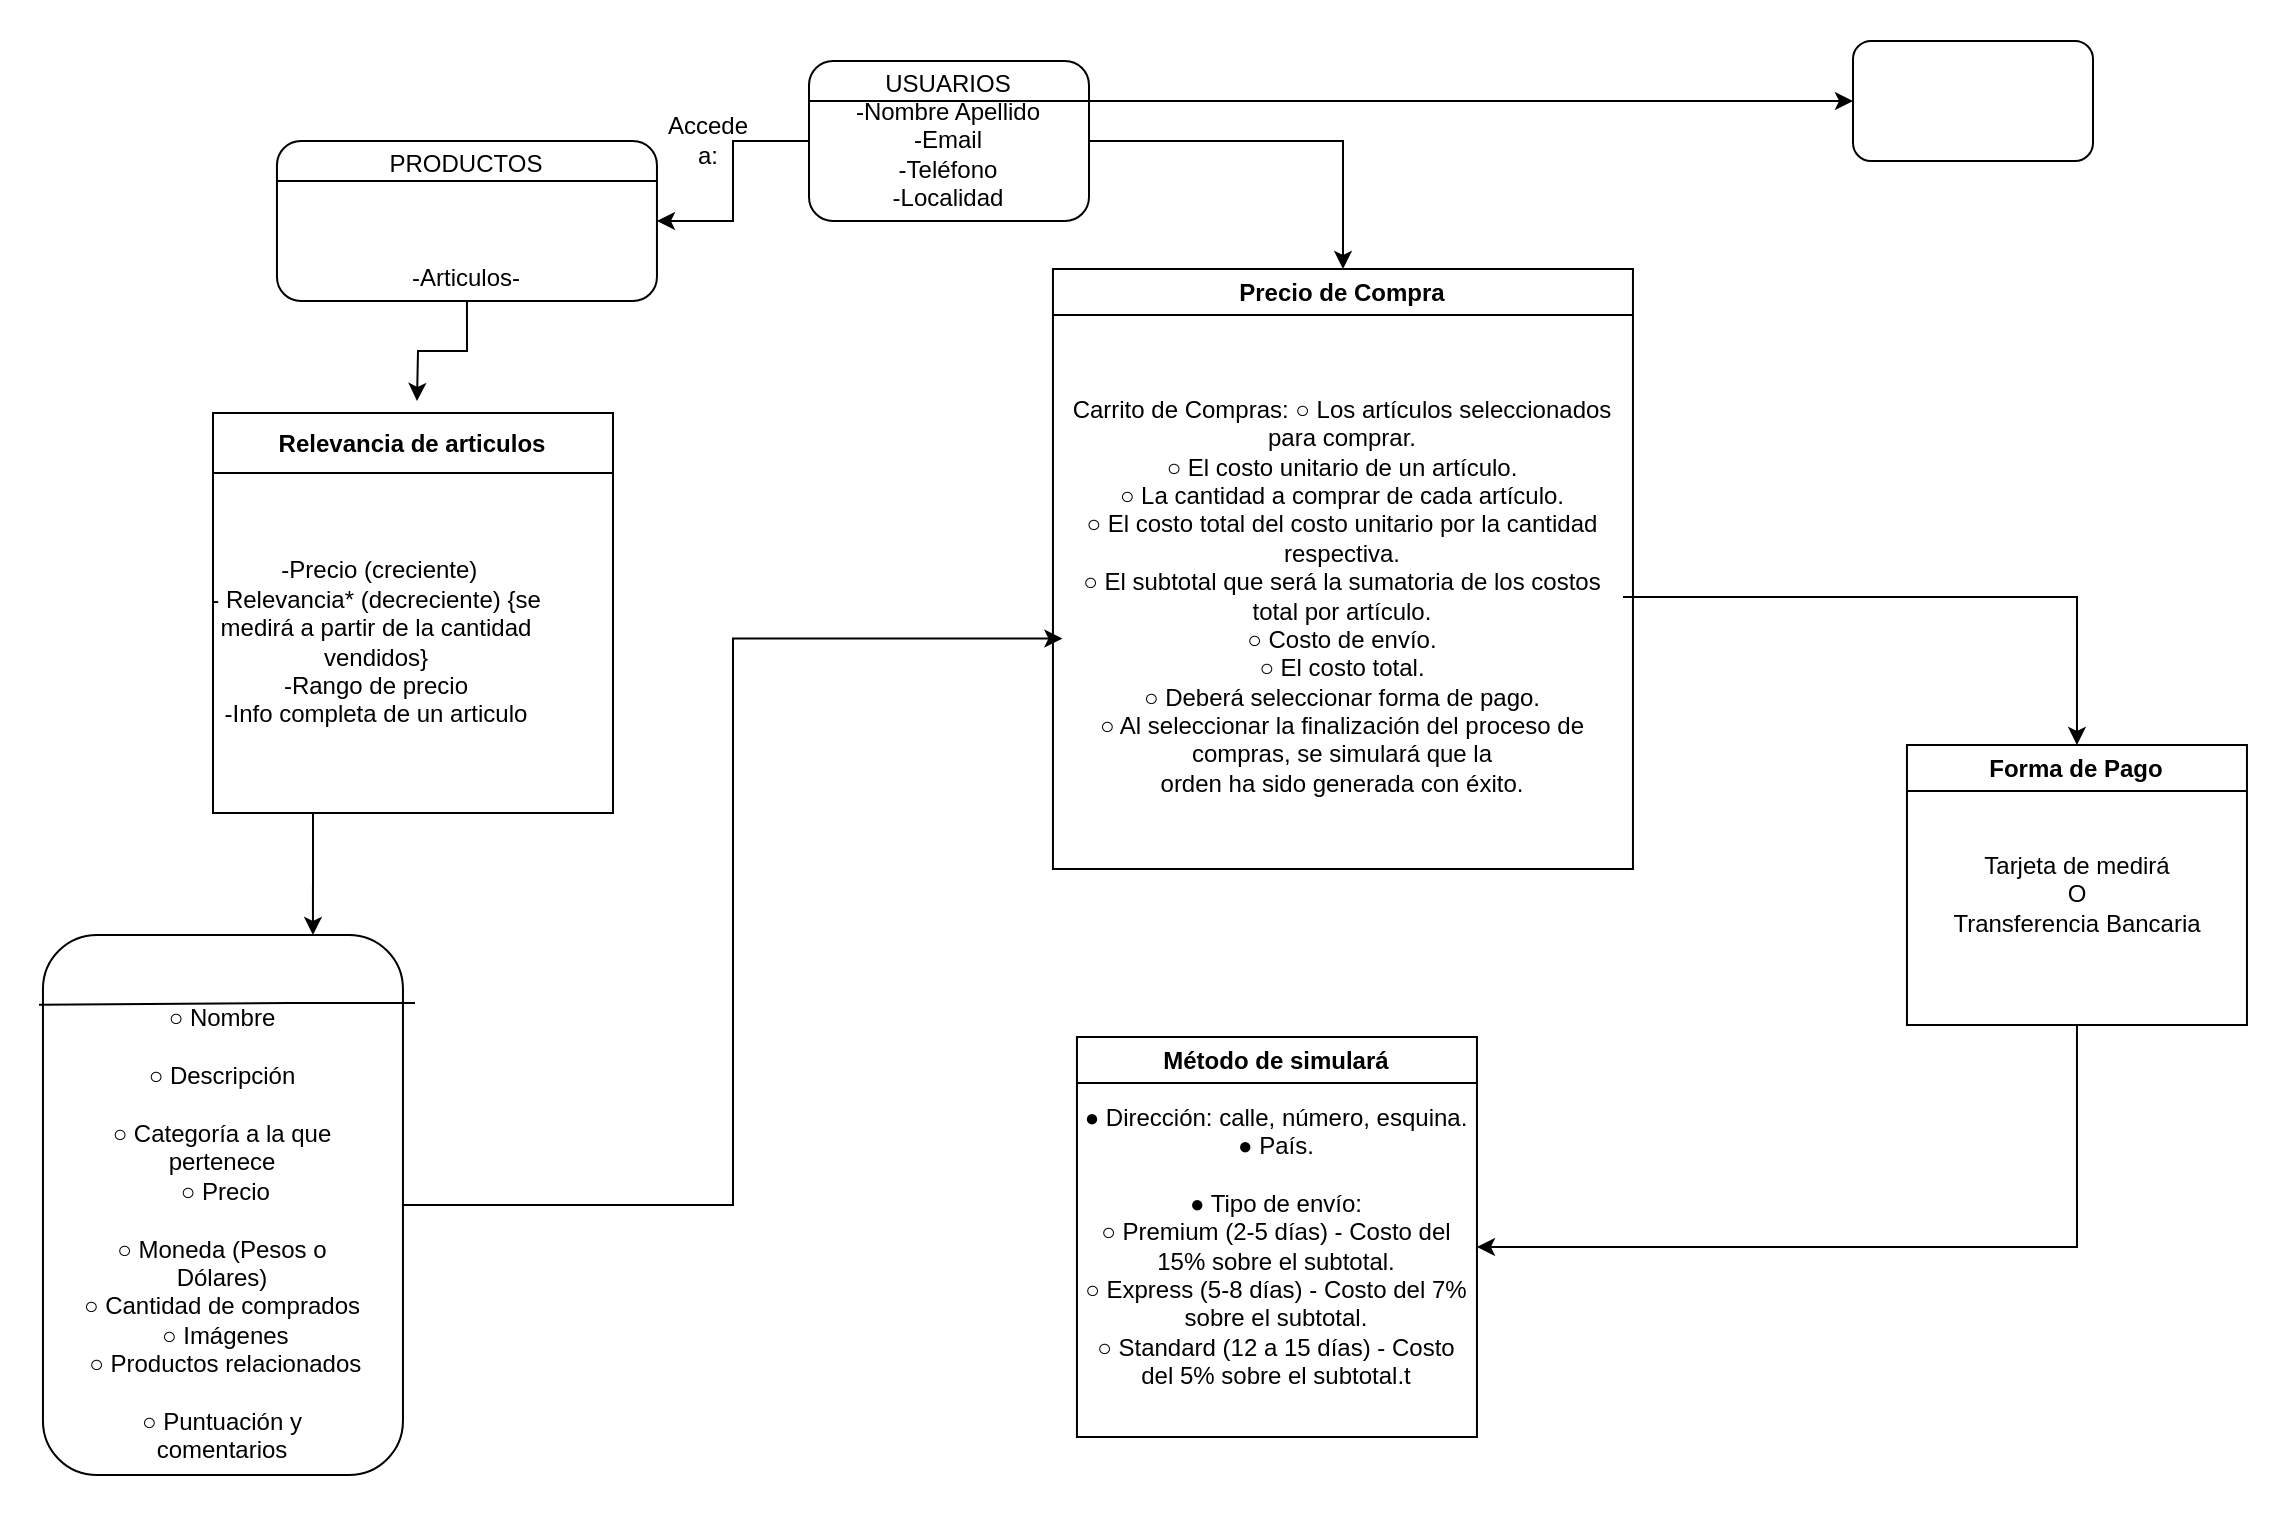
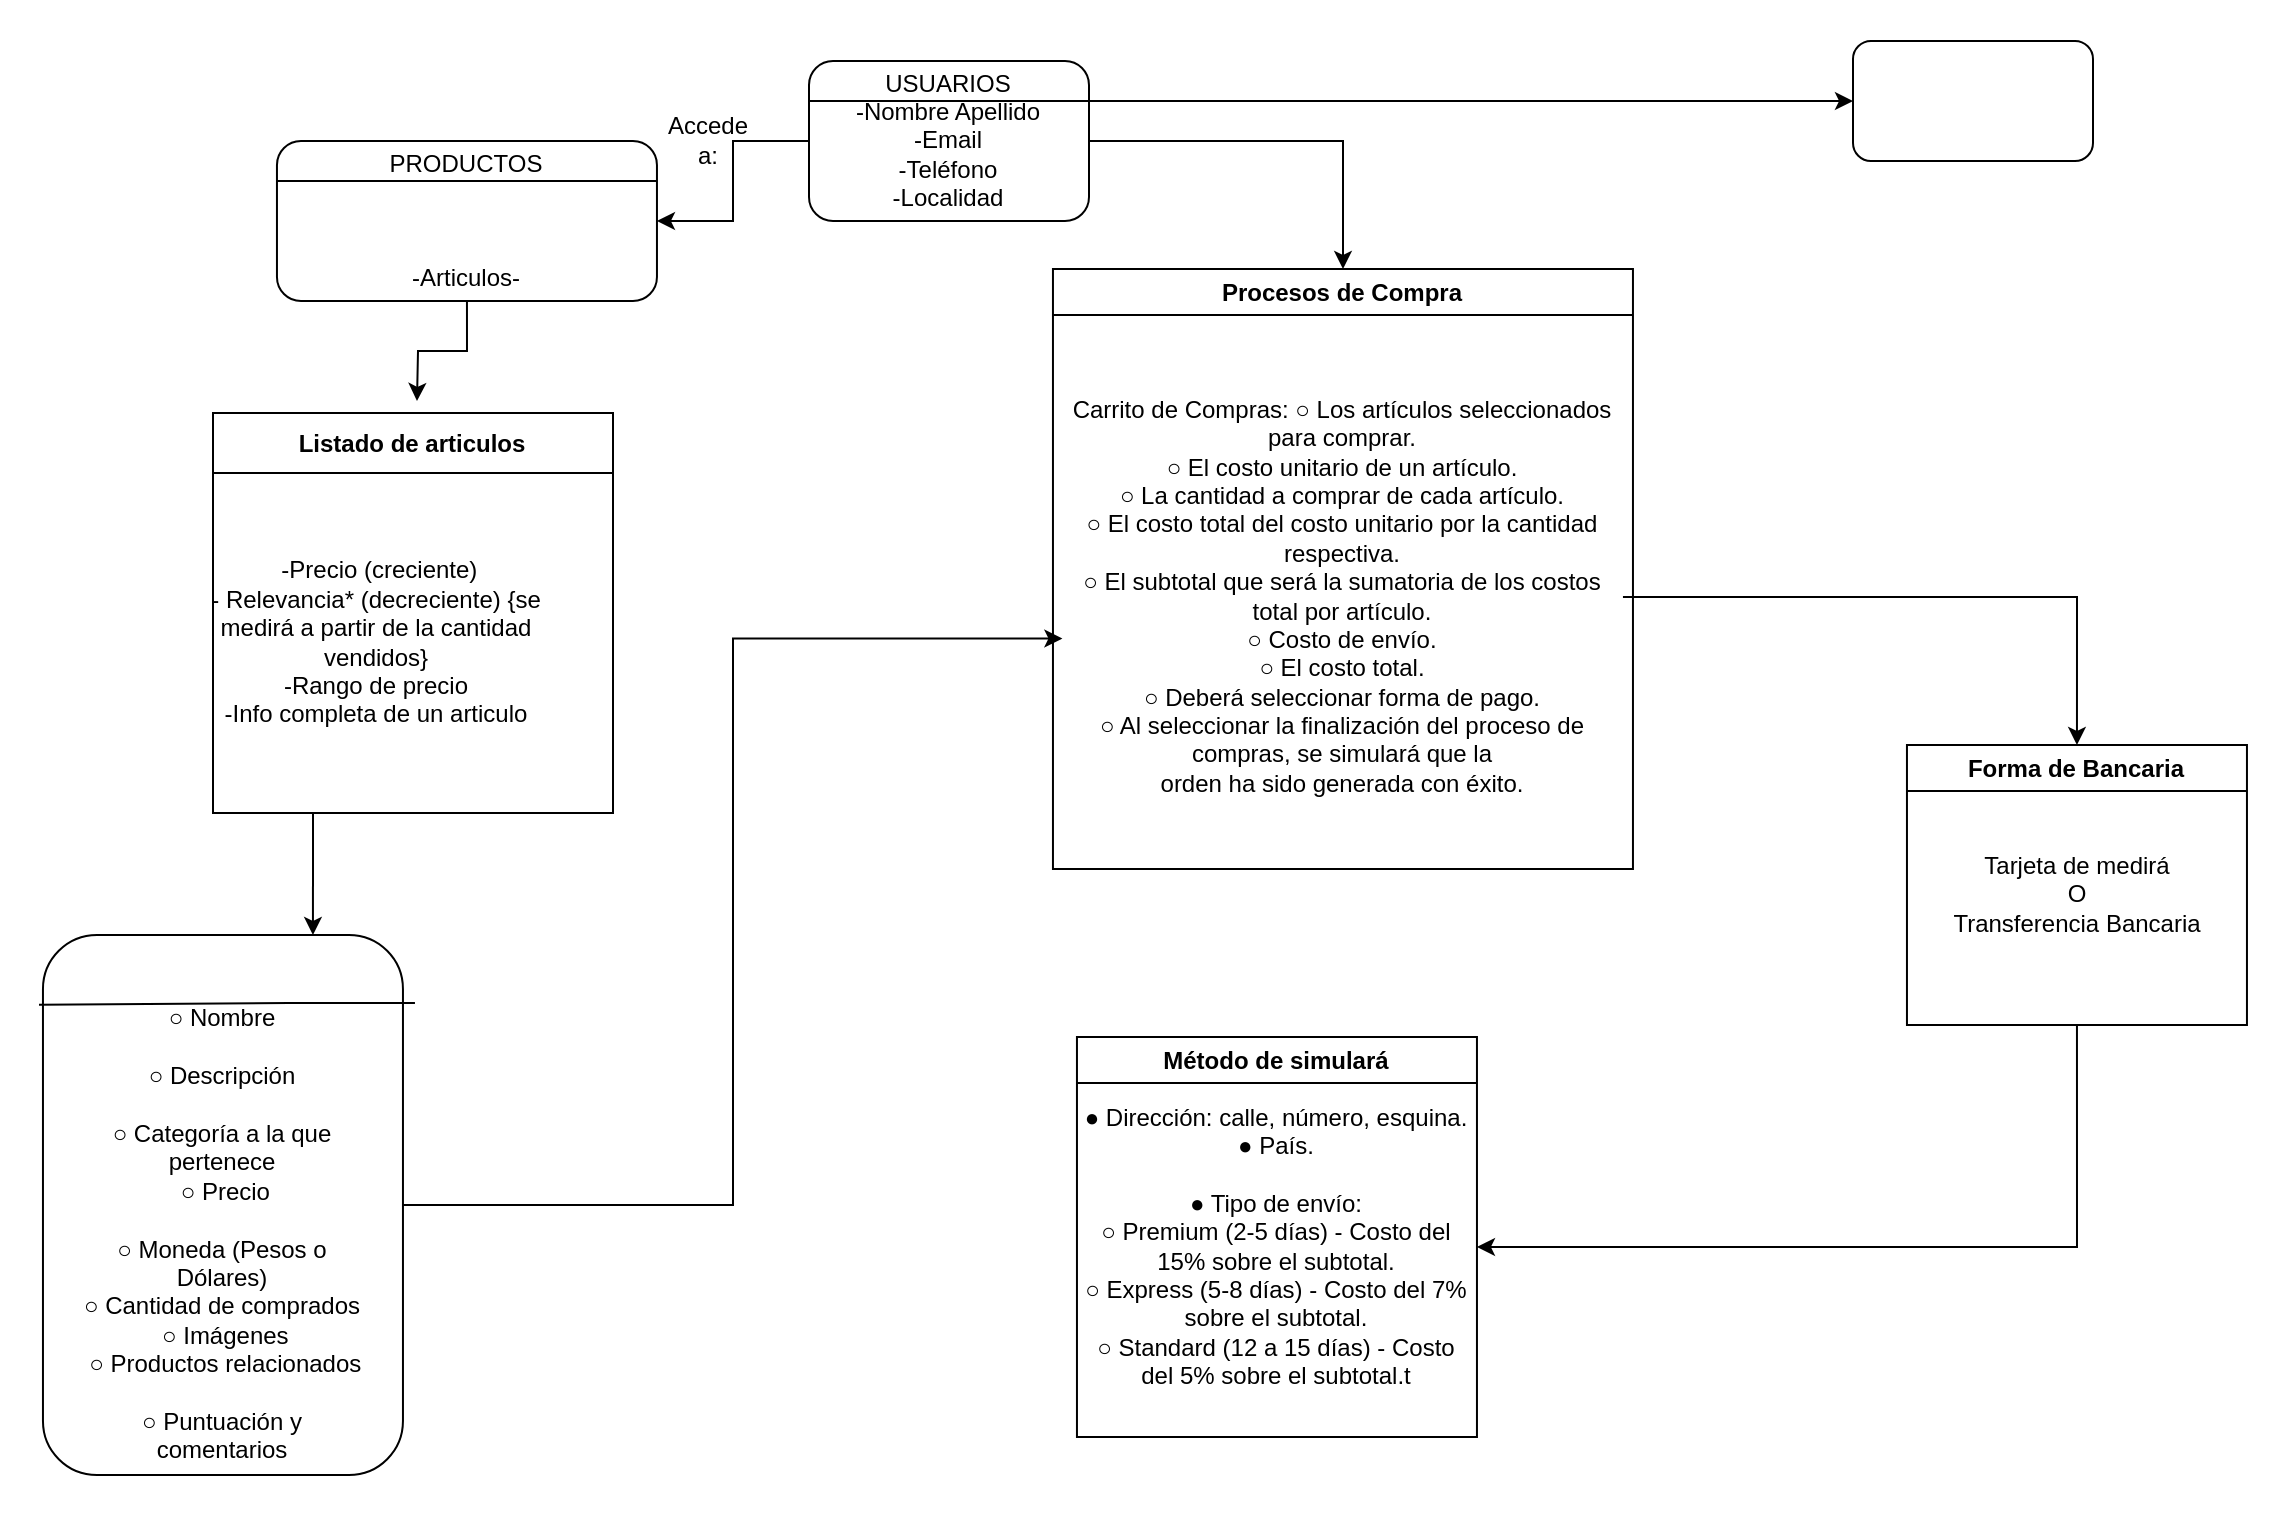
node "Precio de Compra": label "Precio de Compra" -> "Procesos de Compra"
node "Relevancia de articulos": label "Relevancia de articulos" -> "Listado de articulos"
node "Forma de Pago": label "Forma de Pago" -> "Forma de Bancaria"
